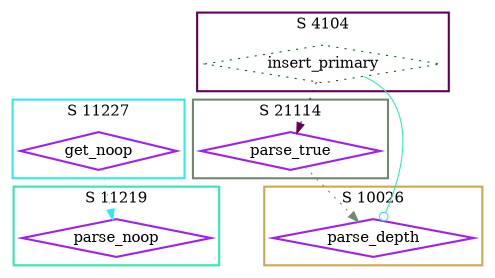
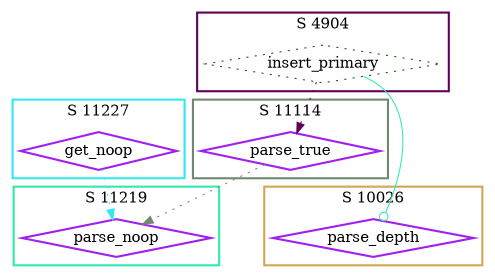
cluster "S 4104": label "S 4104" -> "S 4904"
cluster "S 21114": label "S 21114" -> "S 11114"
edge "parse_true" -> "parse_depth": now "parse_true" -> "parse_noop"
